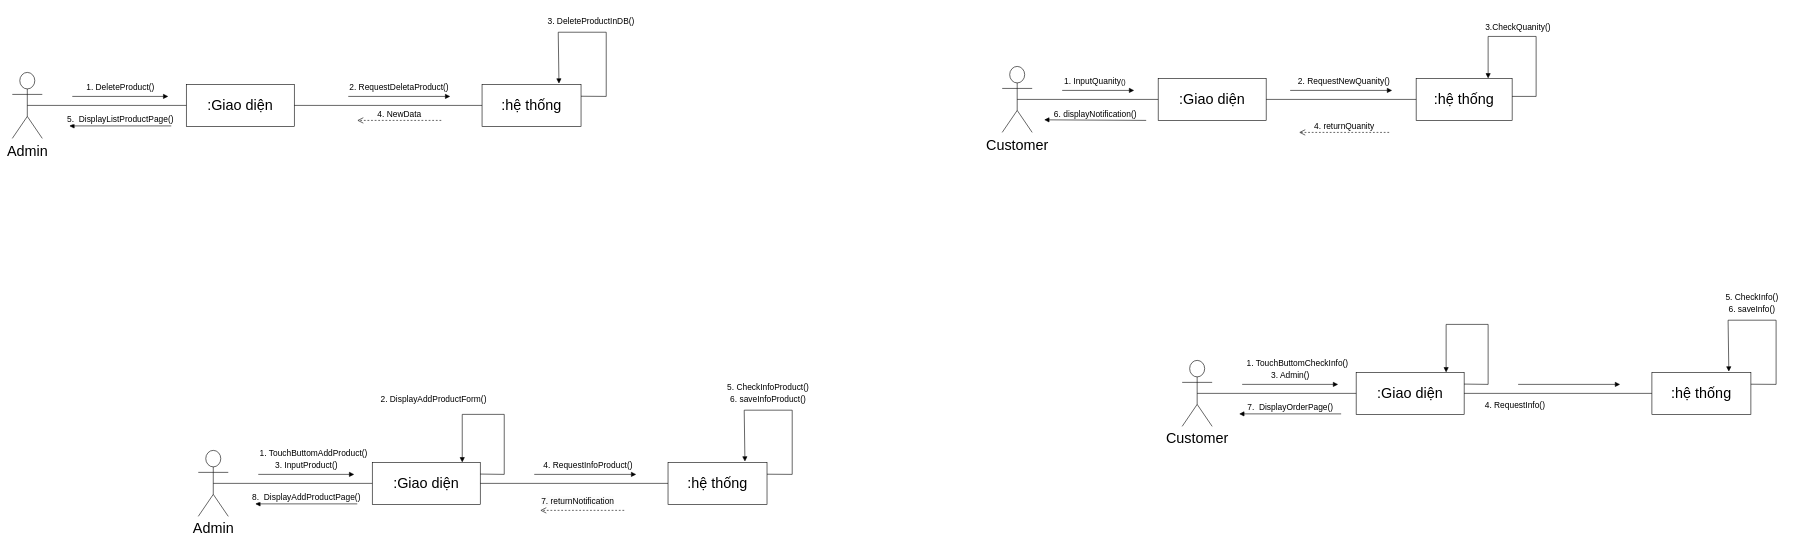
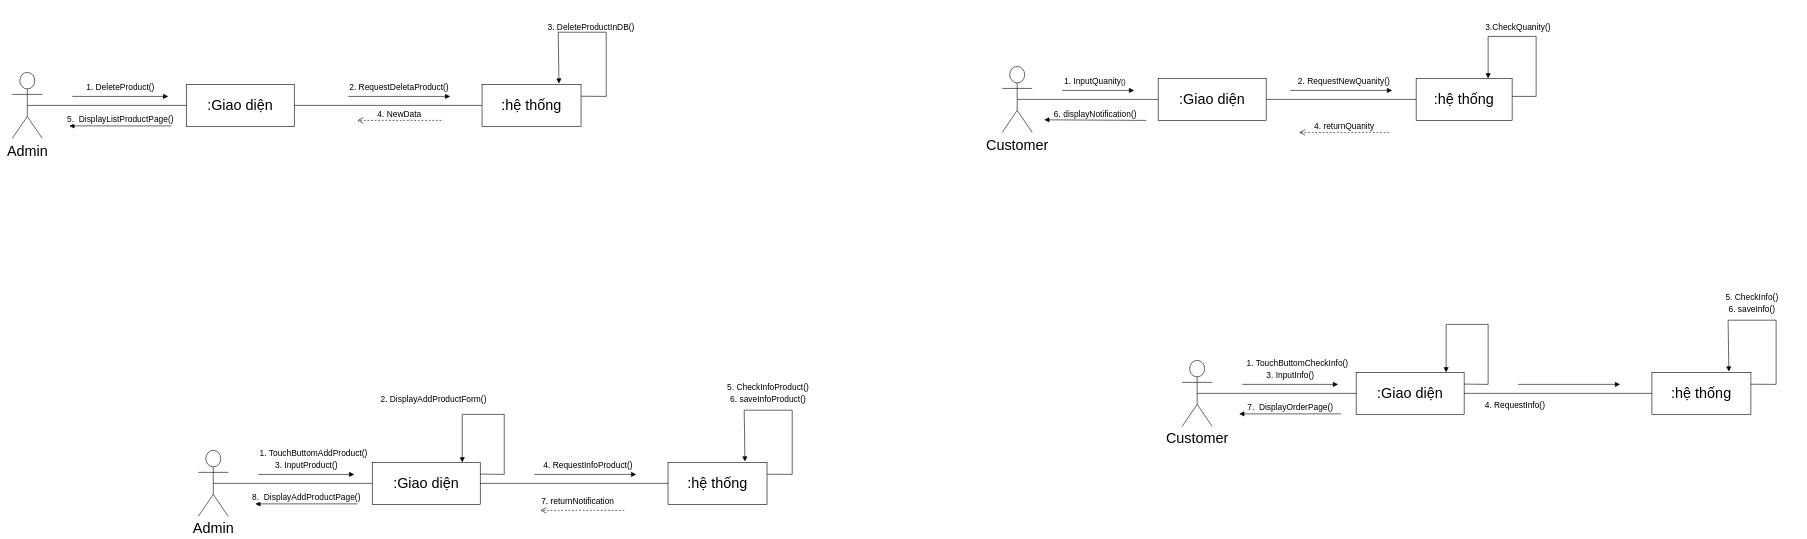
node "3. DeleteProductInDB()": moved (591, 21) -> (591, 27)
node "3. Admin()": label "3. Admin()" -> "3. InputInfo()"
